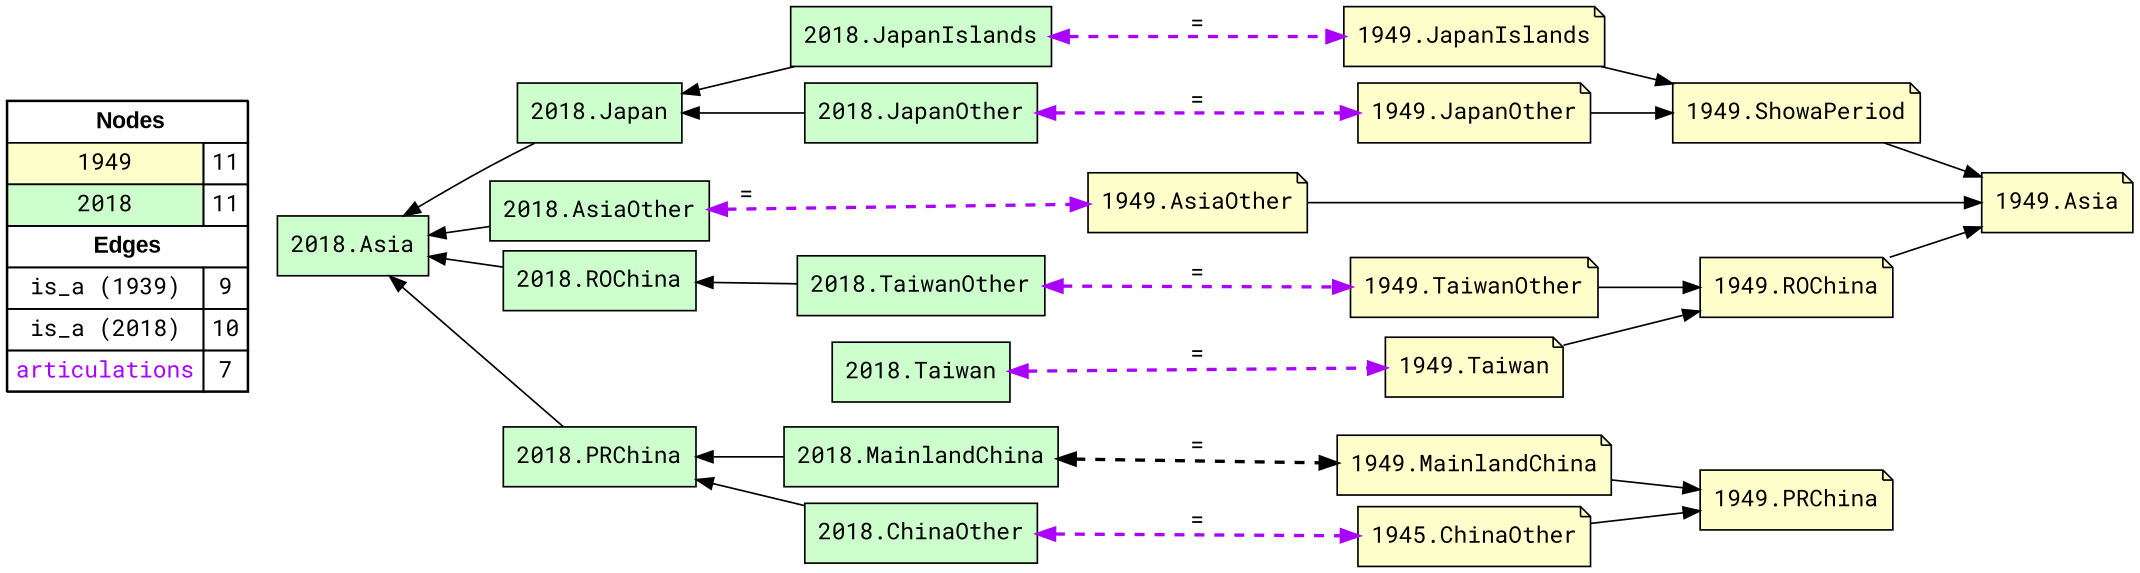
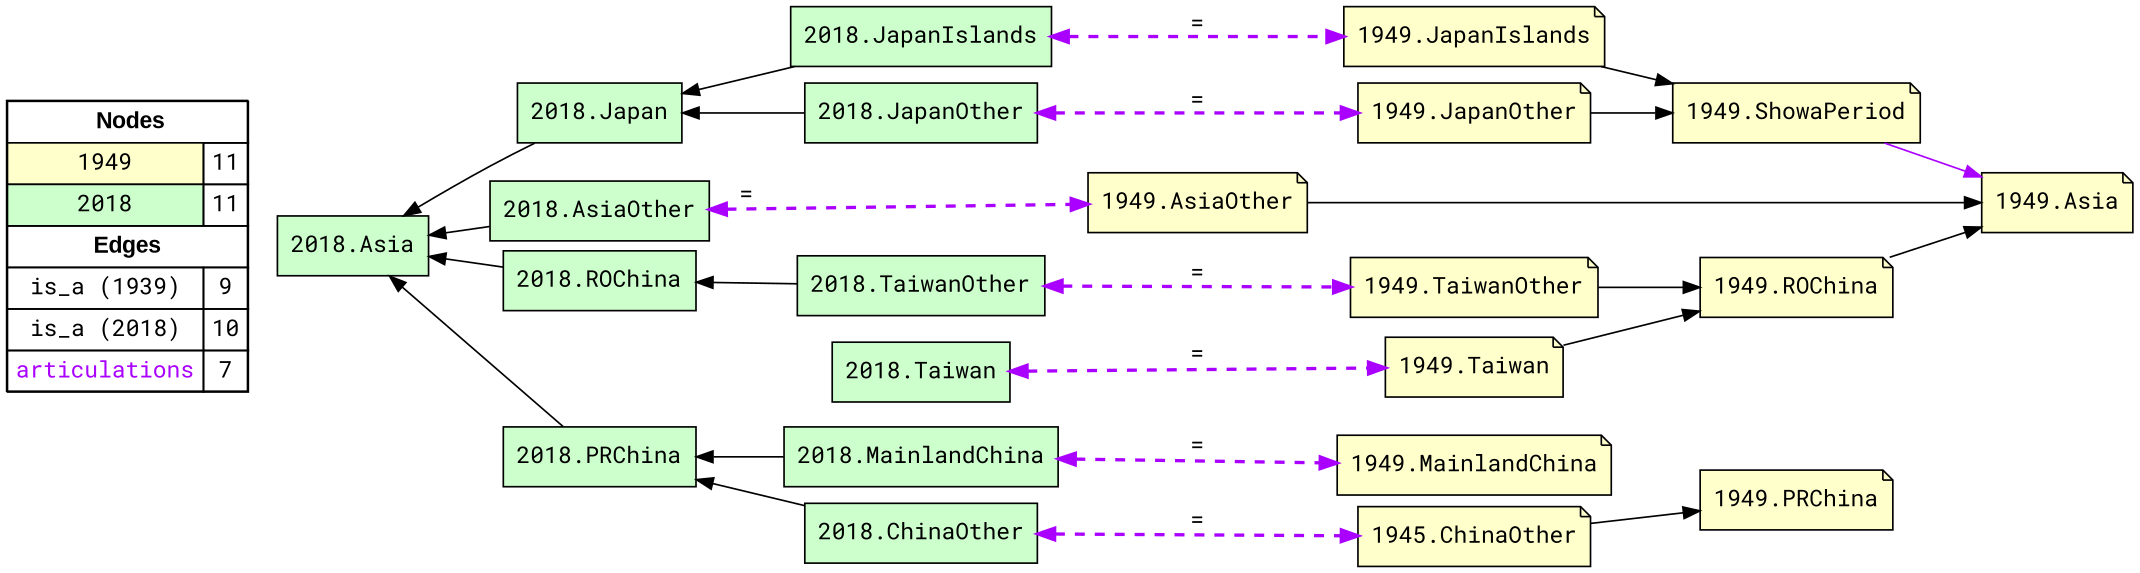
edge "1949.ShowaPeriod" -> "1949.Asia": color #000000 -> #aa00ff
edge "2018.MainlandChina" -- "1949.MainlandChina": color #000000 -> #aa00ff
edge "1949.MainlandChina" -> "1949.PRChina": removed
